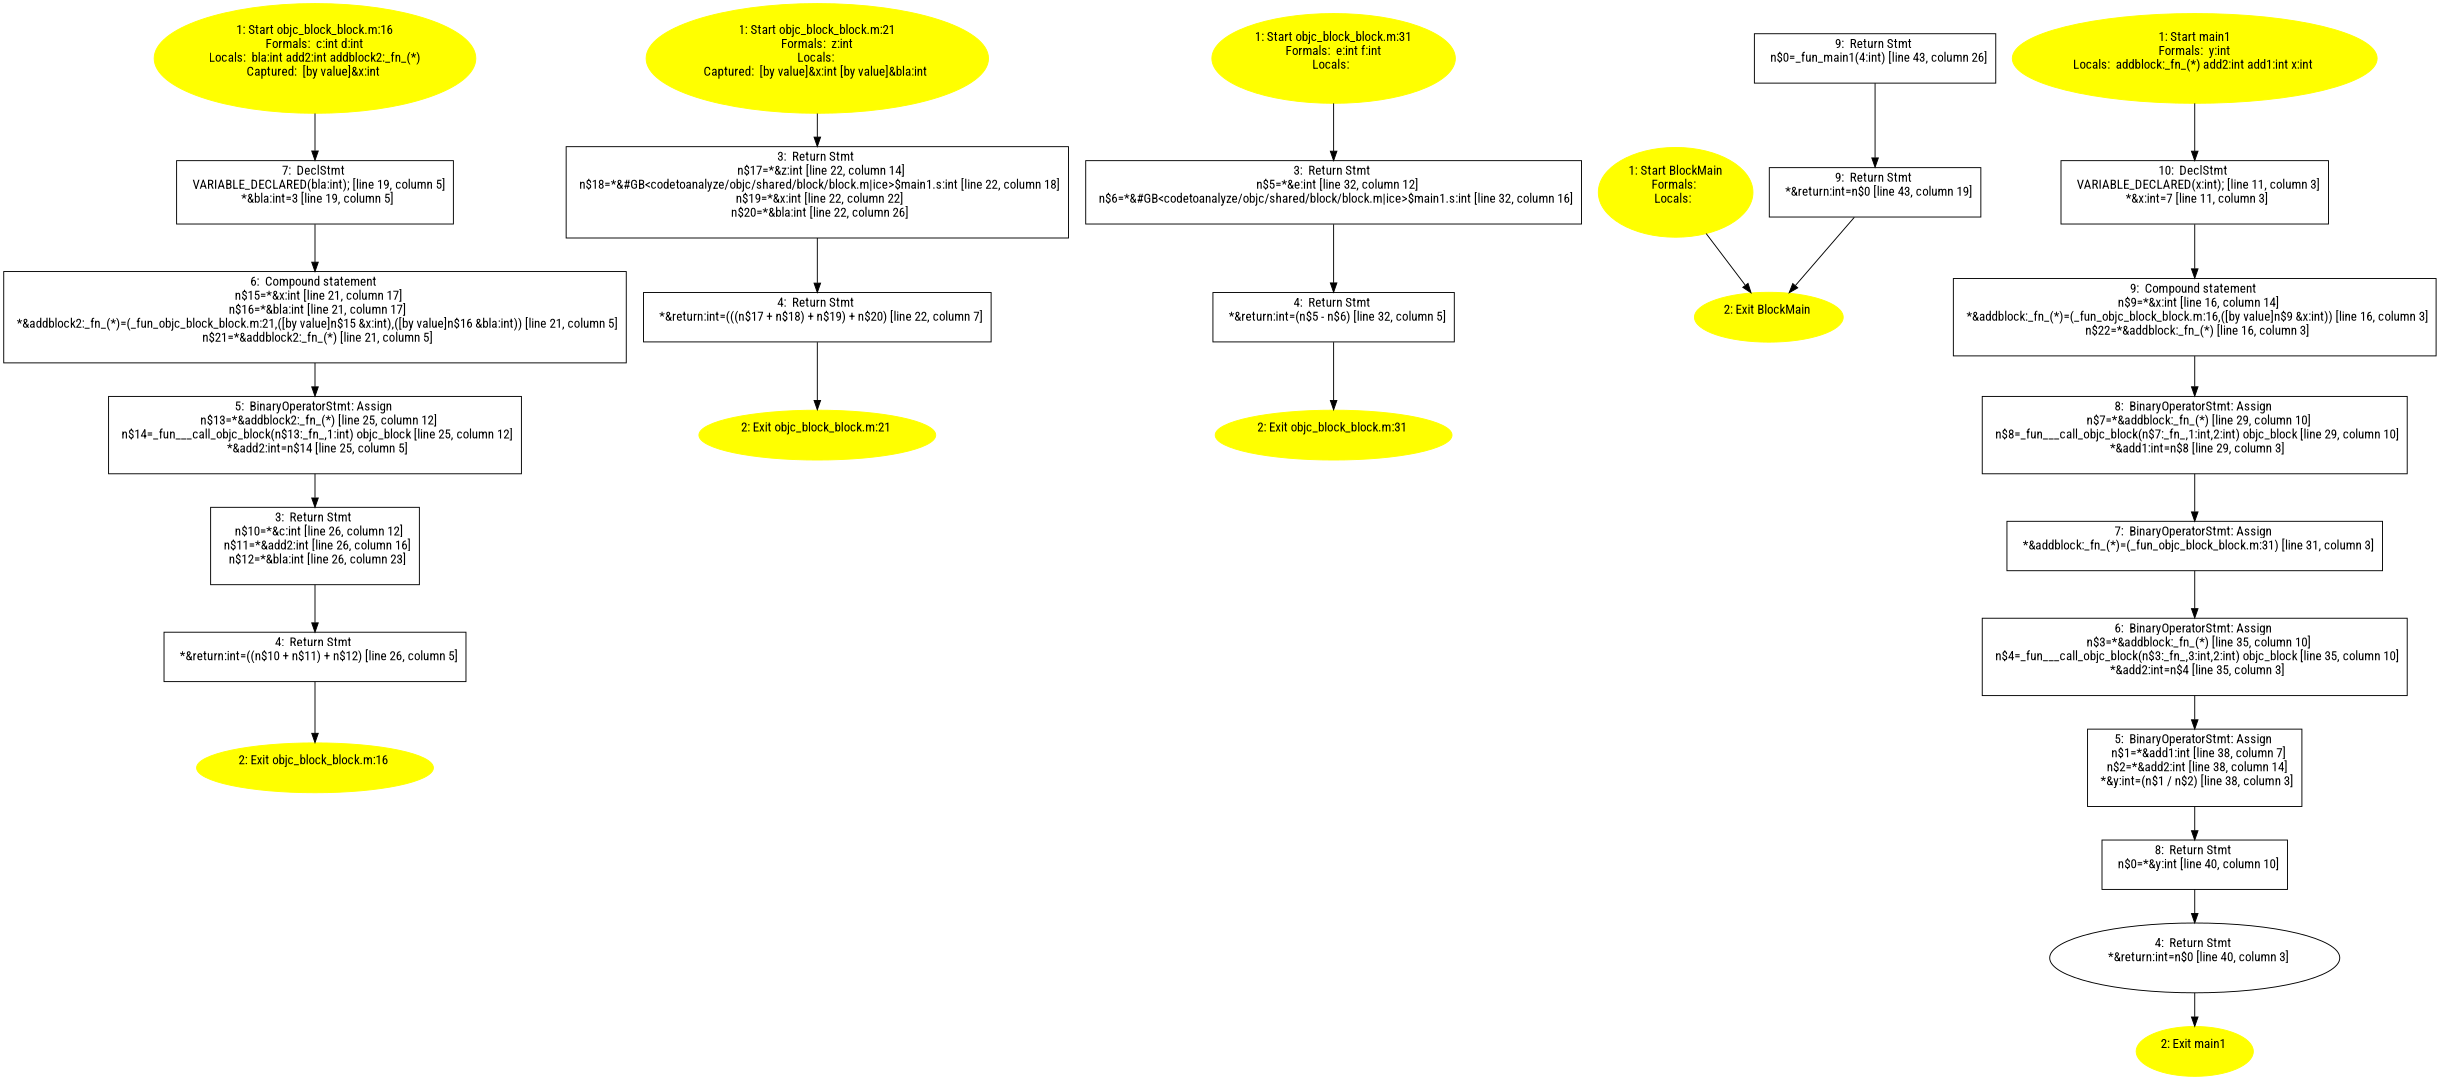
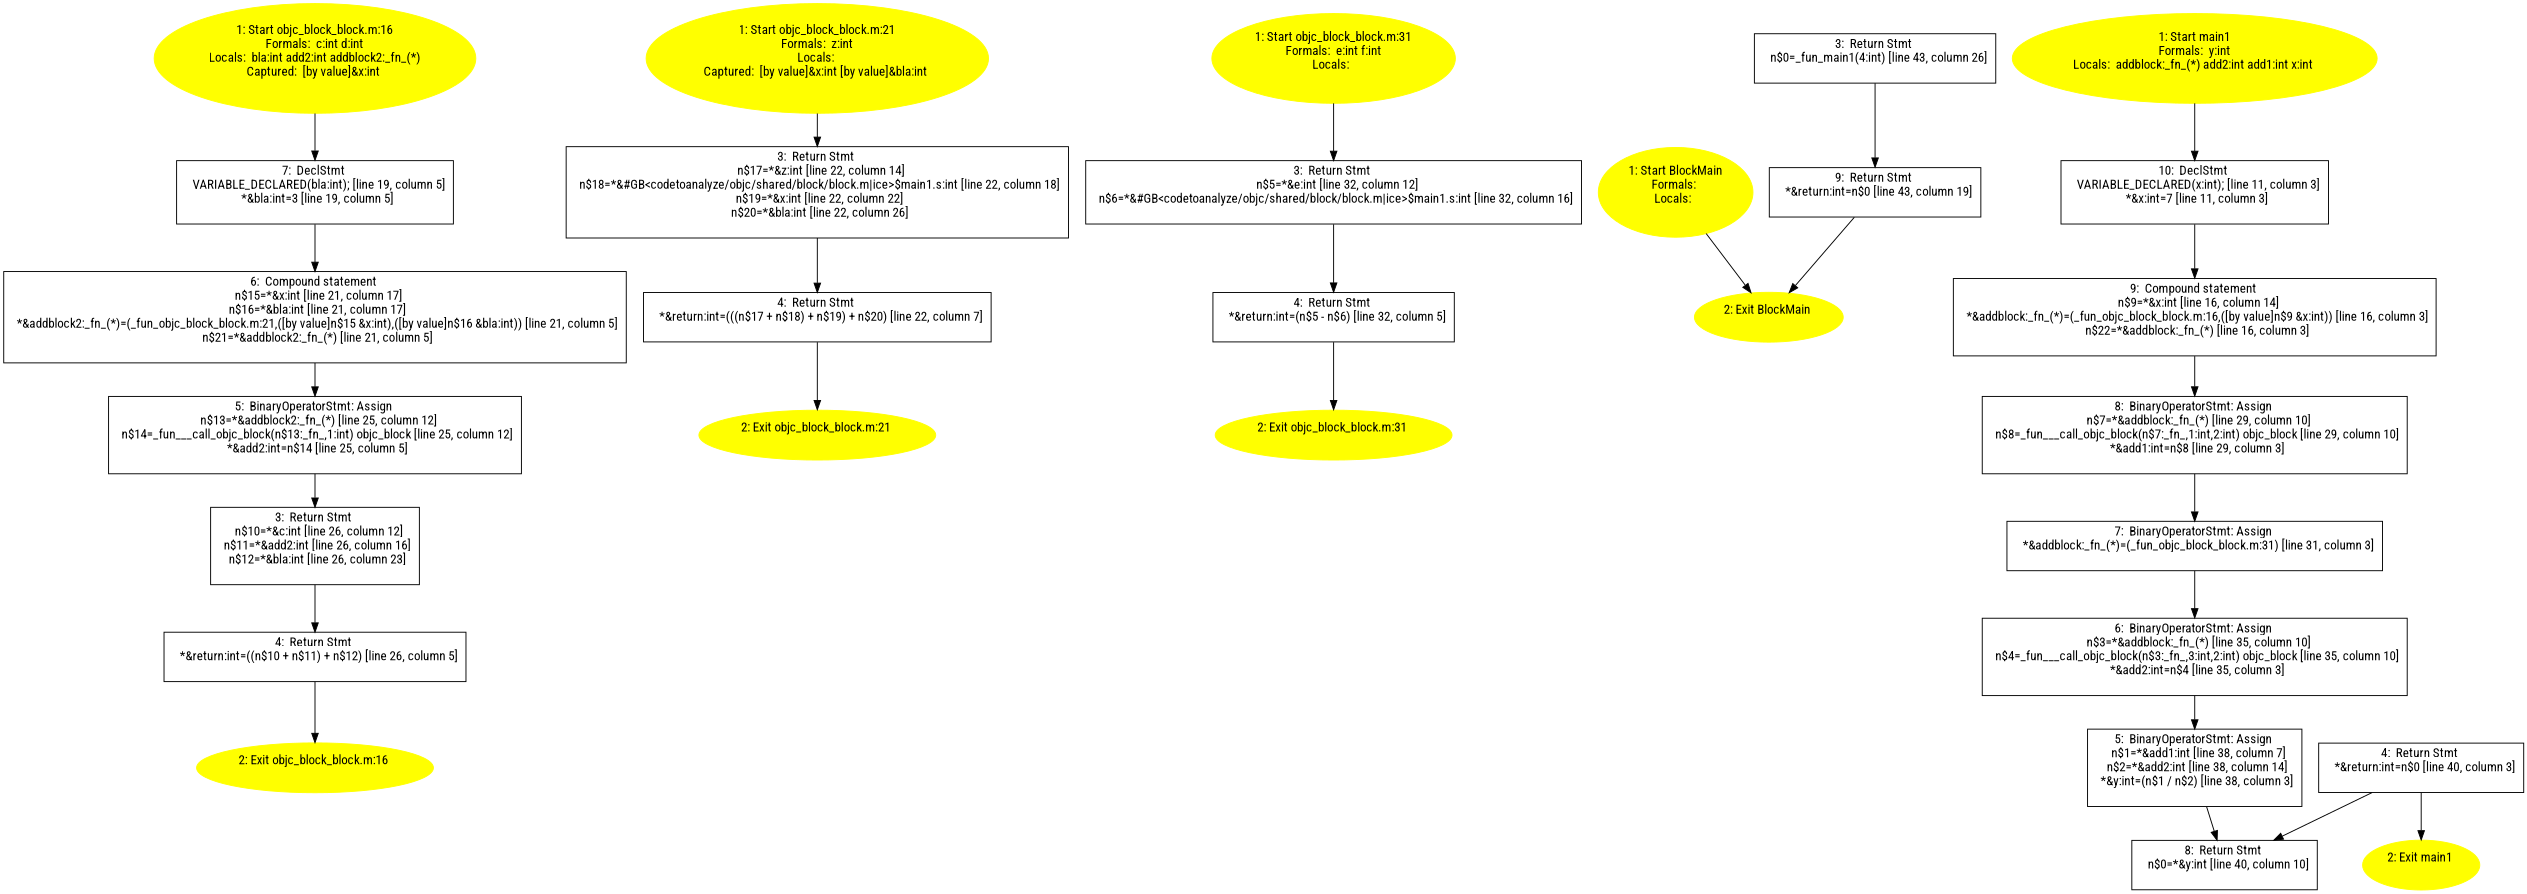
node "9:  Return Stmt n$0=_fun_main1(4:int) [line 43, column 26]": label "9:  Return Stmt n$0=_fun_main1(4:int) [line 43, column 26]" -> "3:  Return Stmt n$0=_fun_main1(4:int) [line 43, column 26]"
edge "8:  Return Stmt n$0=*&y:int [line 40, column 10]" -> "4:  Return Stmt *&return:int=n$0 [line 40, column 3]": reversed
node "4:  Return Stmt *&return:int=n$0 [line 40, column 3]": shape ellipse -> box
